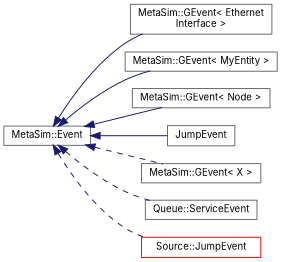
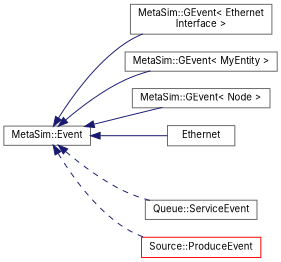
node "JumpEvent": label "JumpEvent" -> "Ethernet"
node "MetaSim::GEvent< X >": removed
node "Source::JumpEvent": label "Source::JumpEvent" -> "Source::ProduceEvent"
